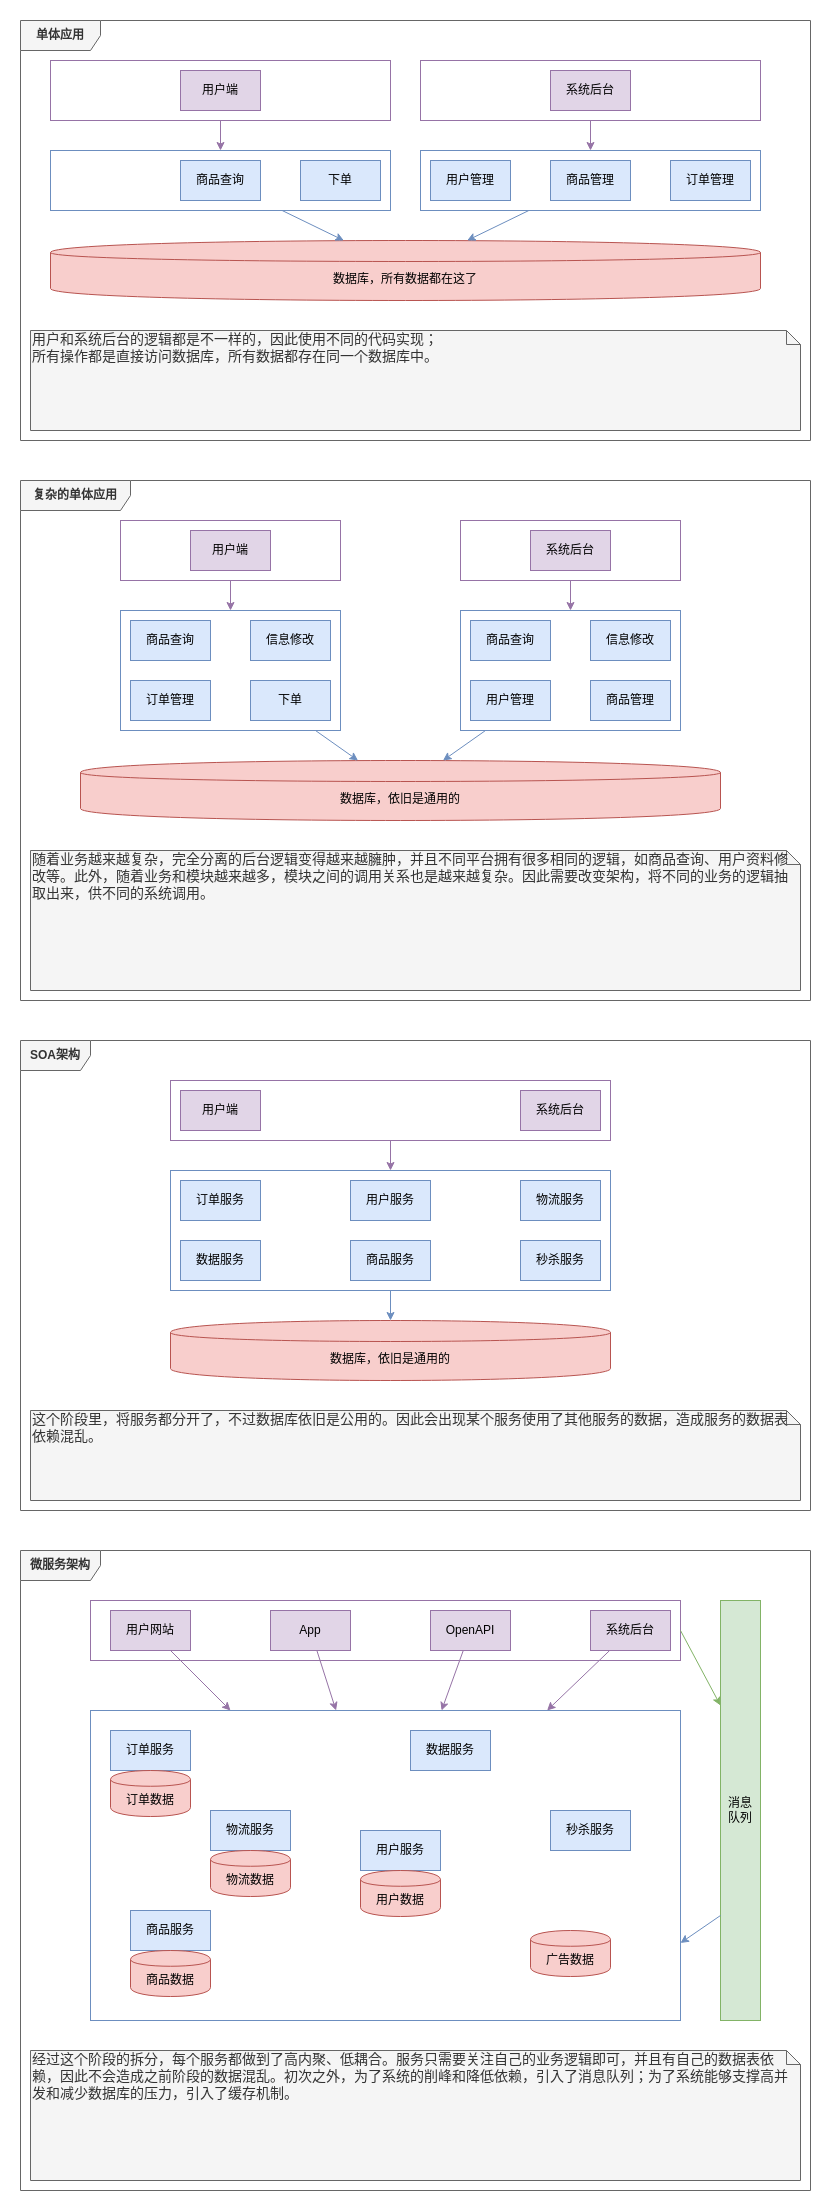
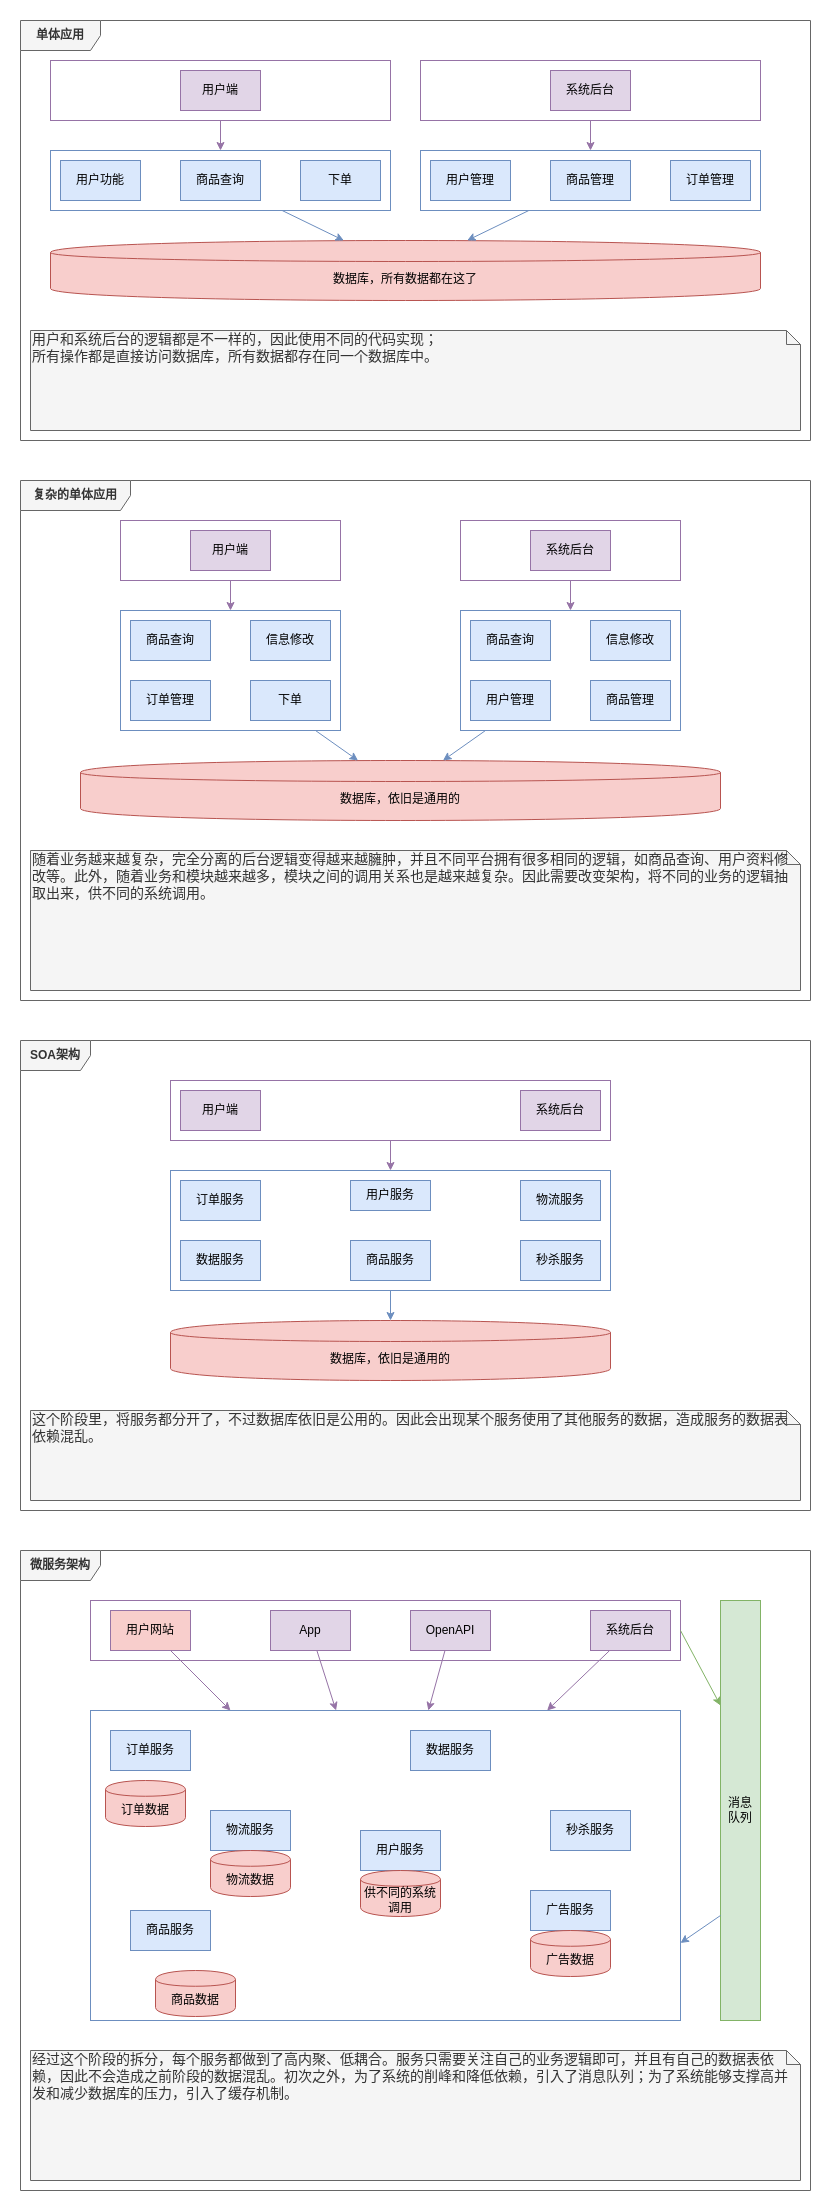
node "用户功能": added
node "用户服务": size 80x40 -> 80x30
node "用户网站": fillcolor #e1d5e7 -> #f8cecc
node "OpenAPI": moved (471, 1631) -> (451, 1631)
node "订单数据": moved (151, 1794) -> (146, 1804)
node "用户数据": label "用户数据" -> "供不同的系统调用"
node "广告服务": added
node "商品数据": moved (171, 1974) -> (196, 1994)
